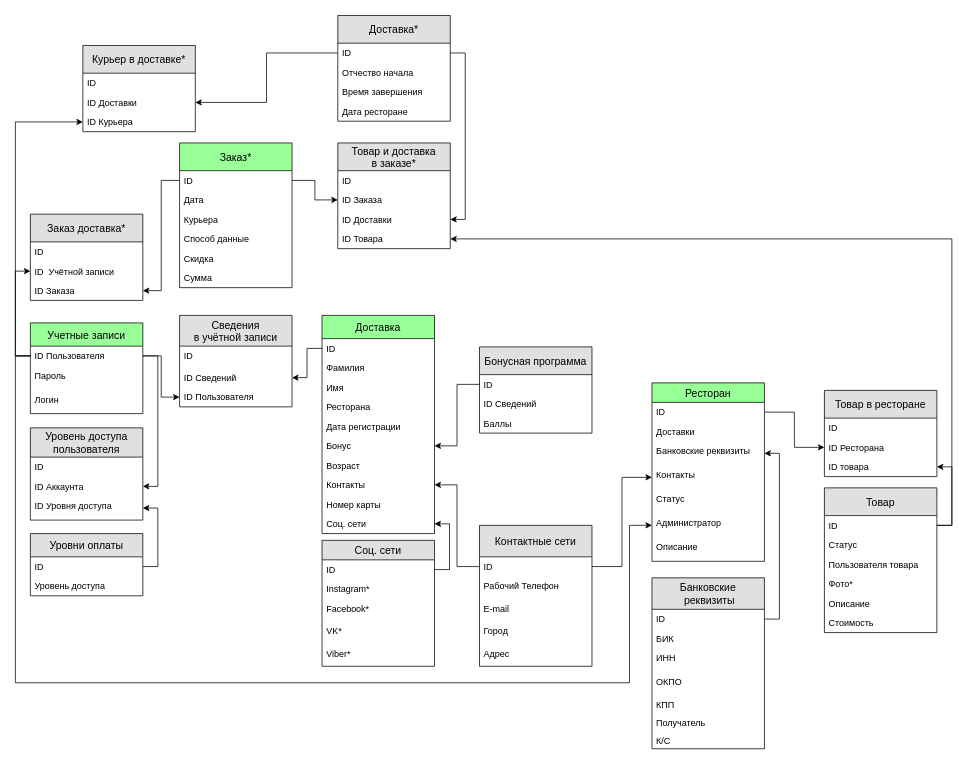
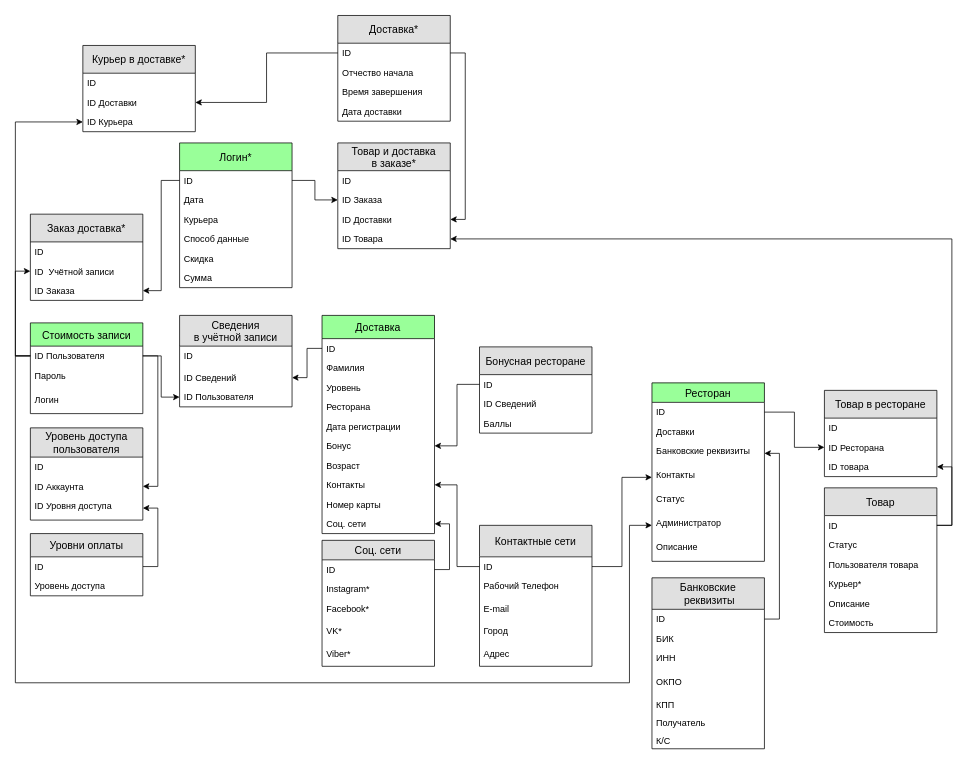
node "Дата ресторане": label "Дата ресторане" -> "Дата доставки"
node "Заказ*": label "Заказ*" -> "Логин*"
node "Учетные записи": label "Учетные записи" -> "Стоимость записи"
node "Бонусная программа": label "Бонусная программа" -> "Бонусная ресторане"
node "Имя": label "Имя" -> "Уровень"
node "Фото*": label "Фото*" -> "Курьер*"
